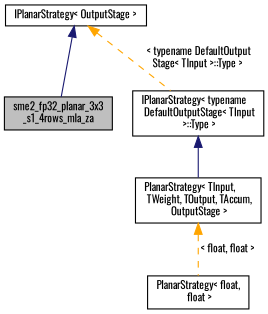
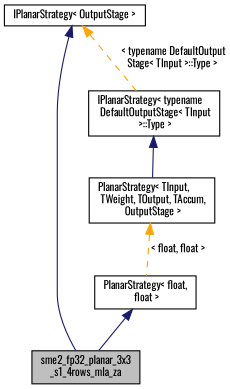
edge "sme2_fp32_planar_3x3 _s1_4rows_mla_za" -> "PlanarStrategy< float, float >": added
